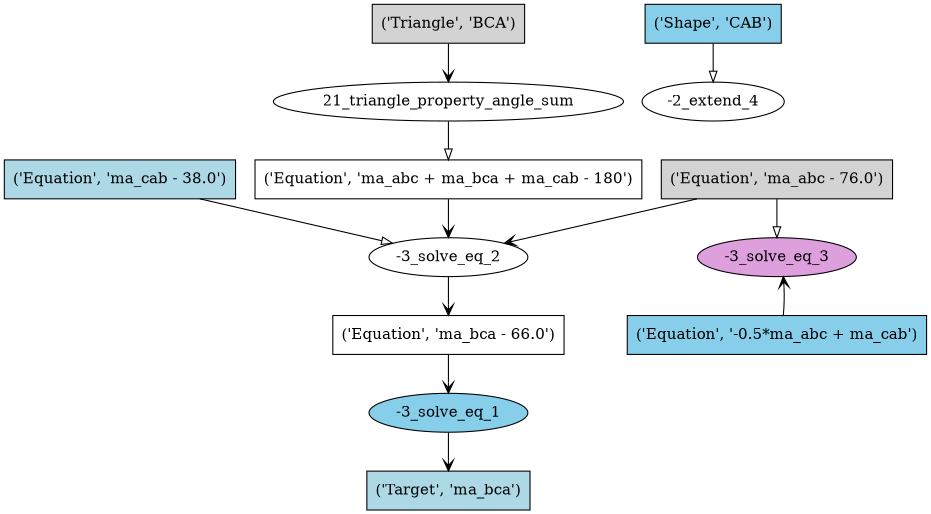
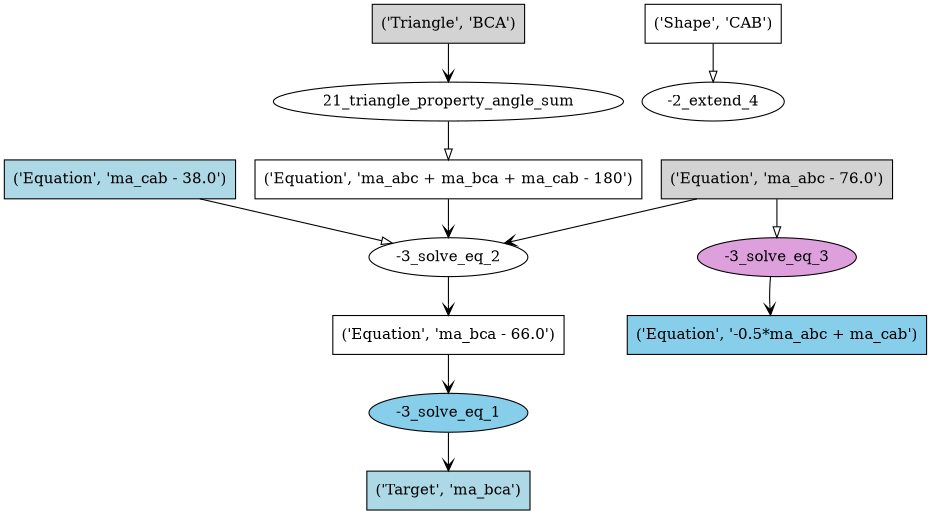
node "('Shape', 'CAB')": fillcolor skyblue -> white
edge "('Equation', '-0.5*ma_abc + ma_cab')" -> "-3_solve_eq_3": reversed
